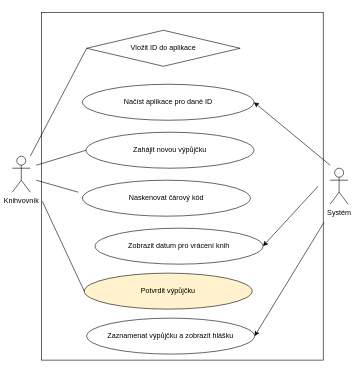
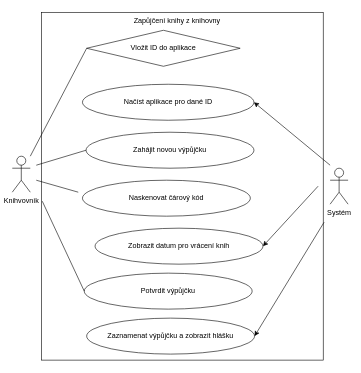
node "Zapůjčení knihy z knihovny": added
node "Potvrdit výpůjčku": fillcolor #fff2cc -> #ffffff
